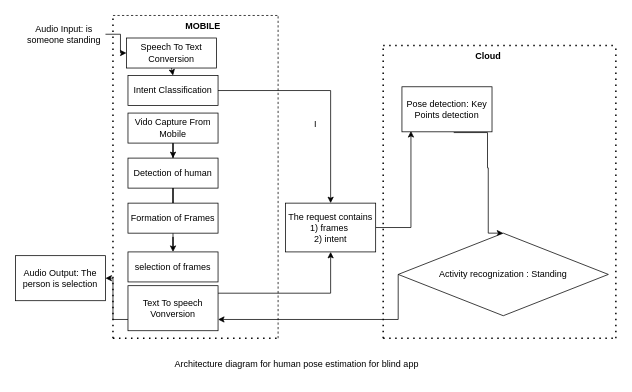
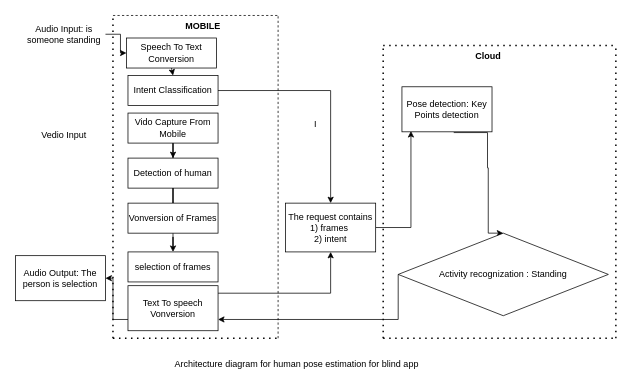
node "Vedio Input": added
node "Formation of Frames": label "Formation of Frames" -> "Vonversion of Frames"
